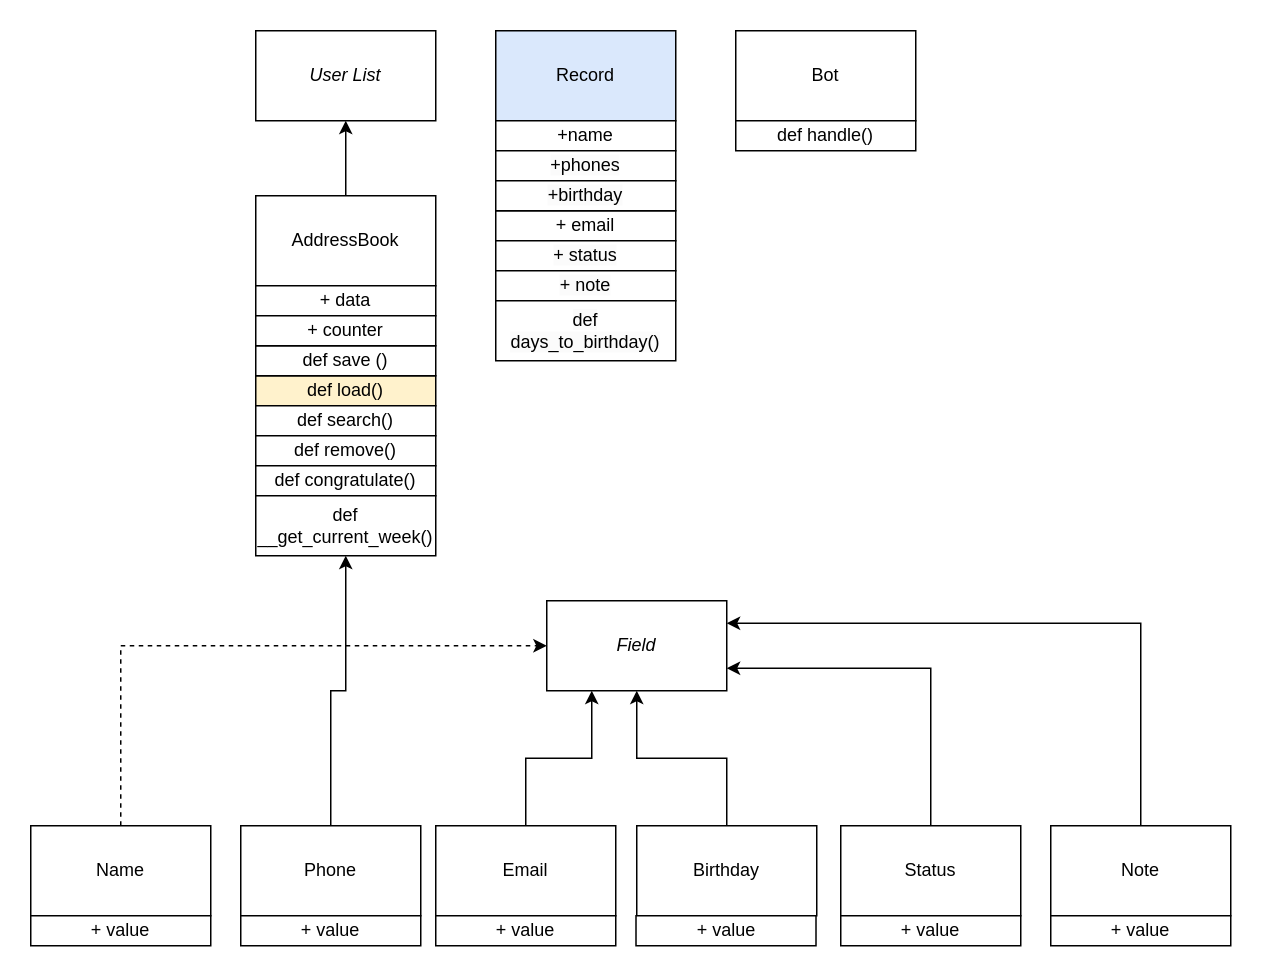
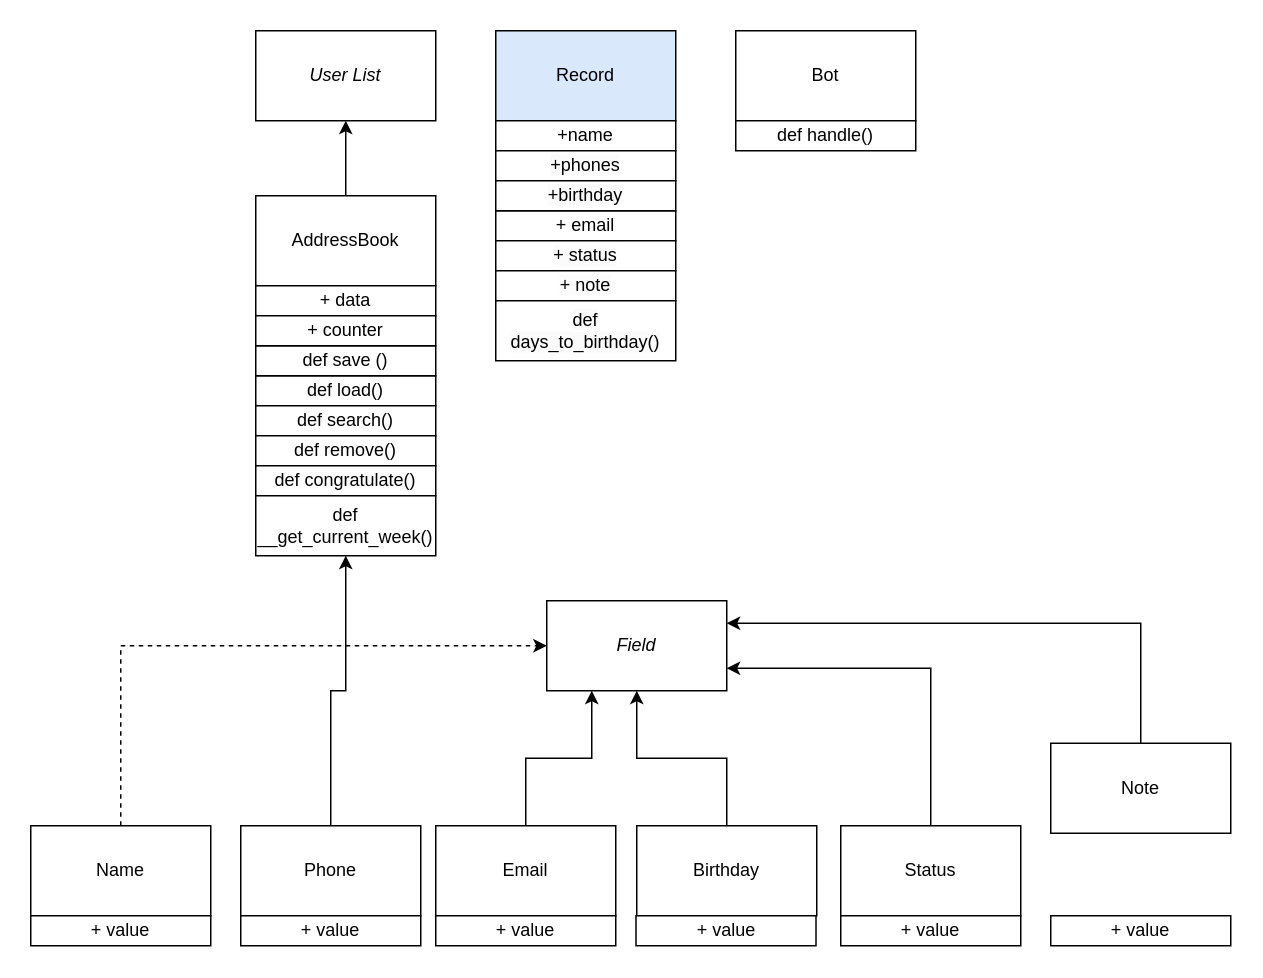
node "def load()": fillcolor #fff2cc -> #ffffff
node "Note": moved (1141, 871) -> (1141, 788)
